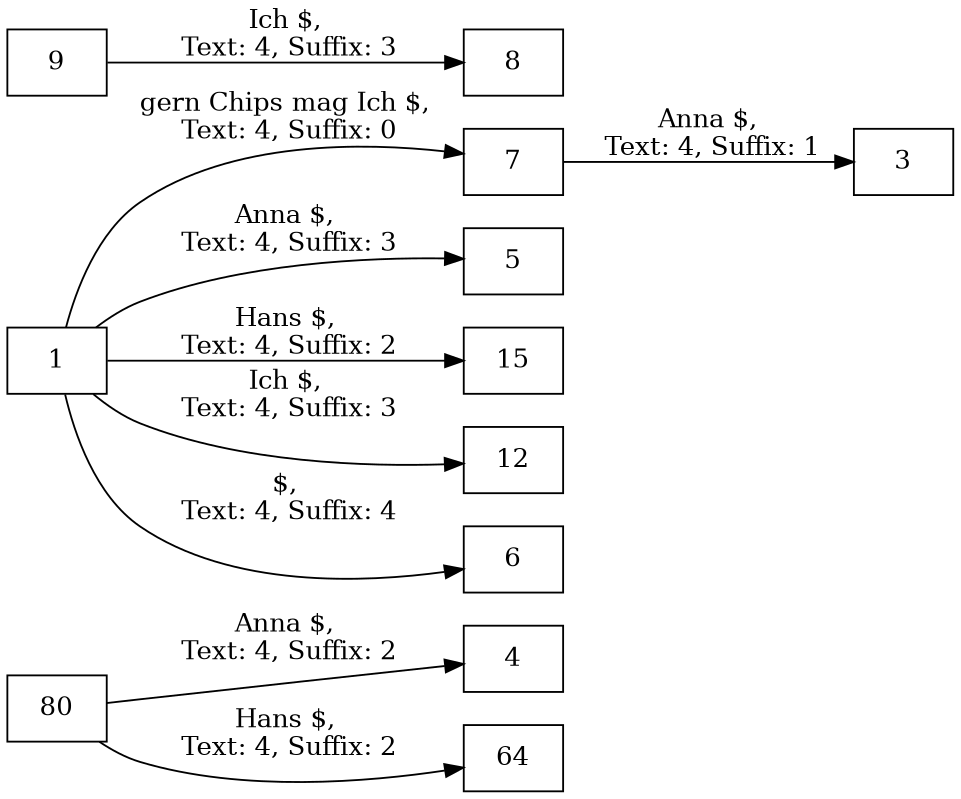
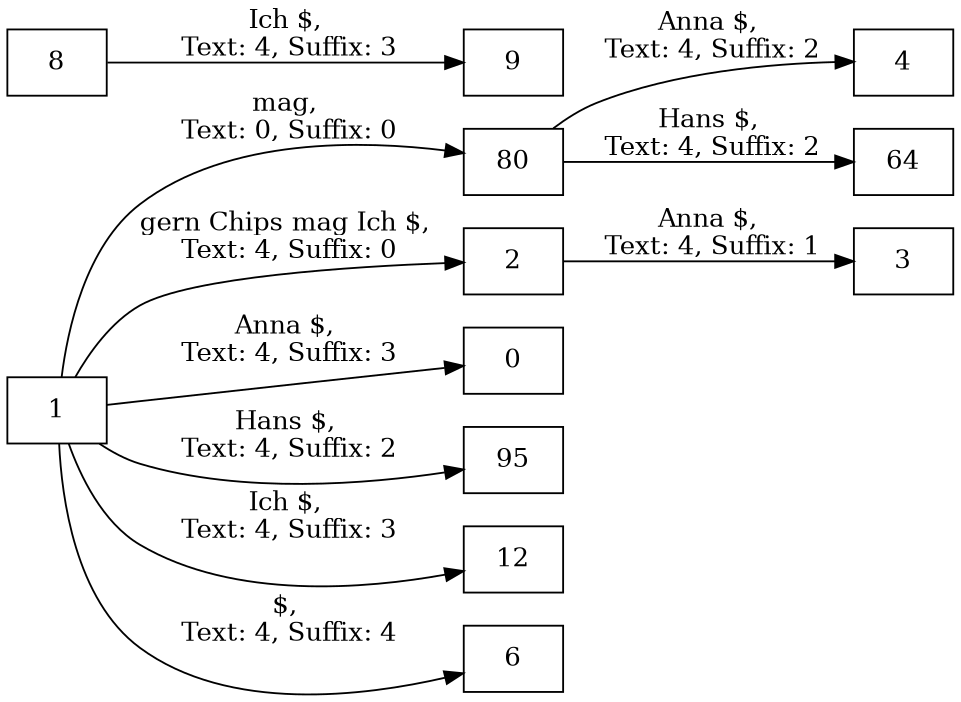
edge "9" -> "8": reversed
node "7": label "7" -> "2"
edge "1" -> "80": added, label "mag, Text: 0, Suffix: 0"
node "5": label "5" -> "0"
node "15": label "15" -> "95"
